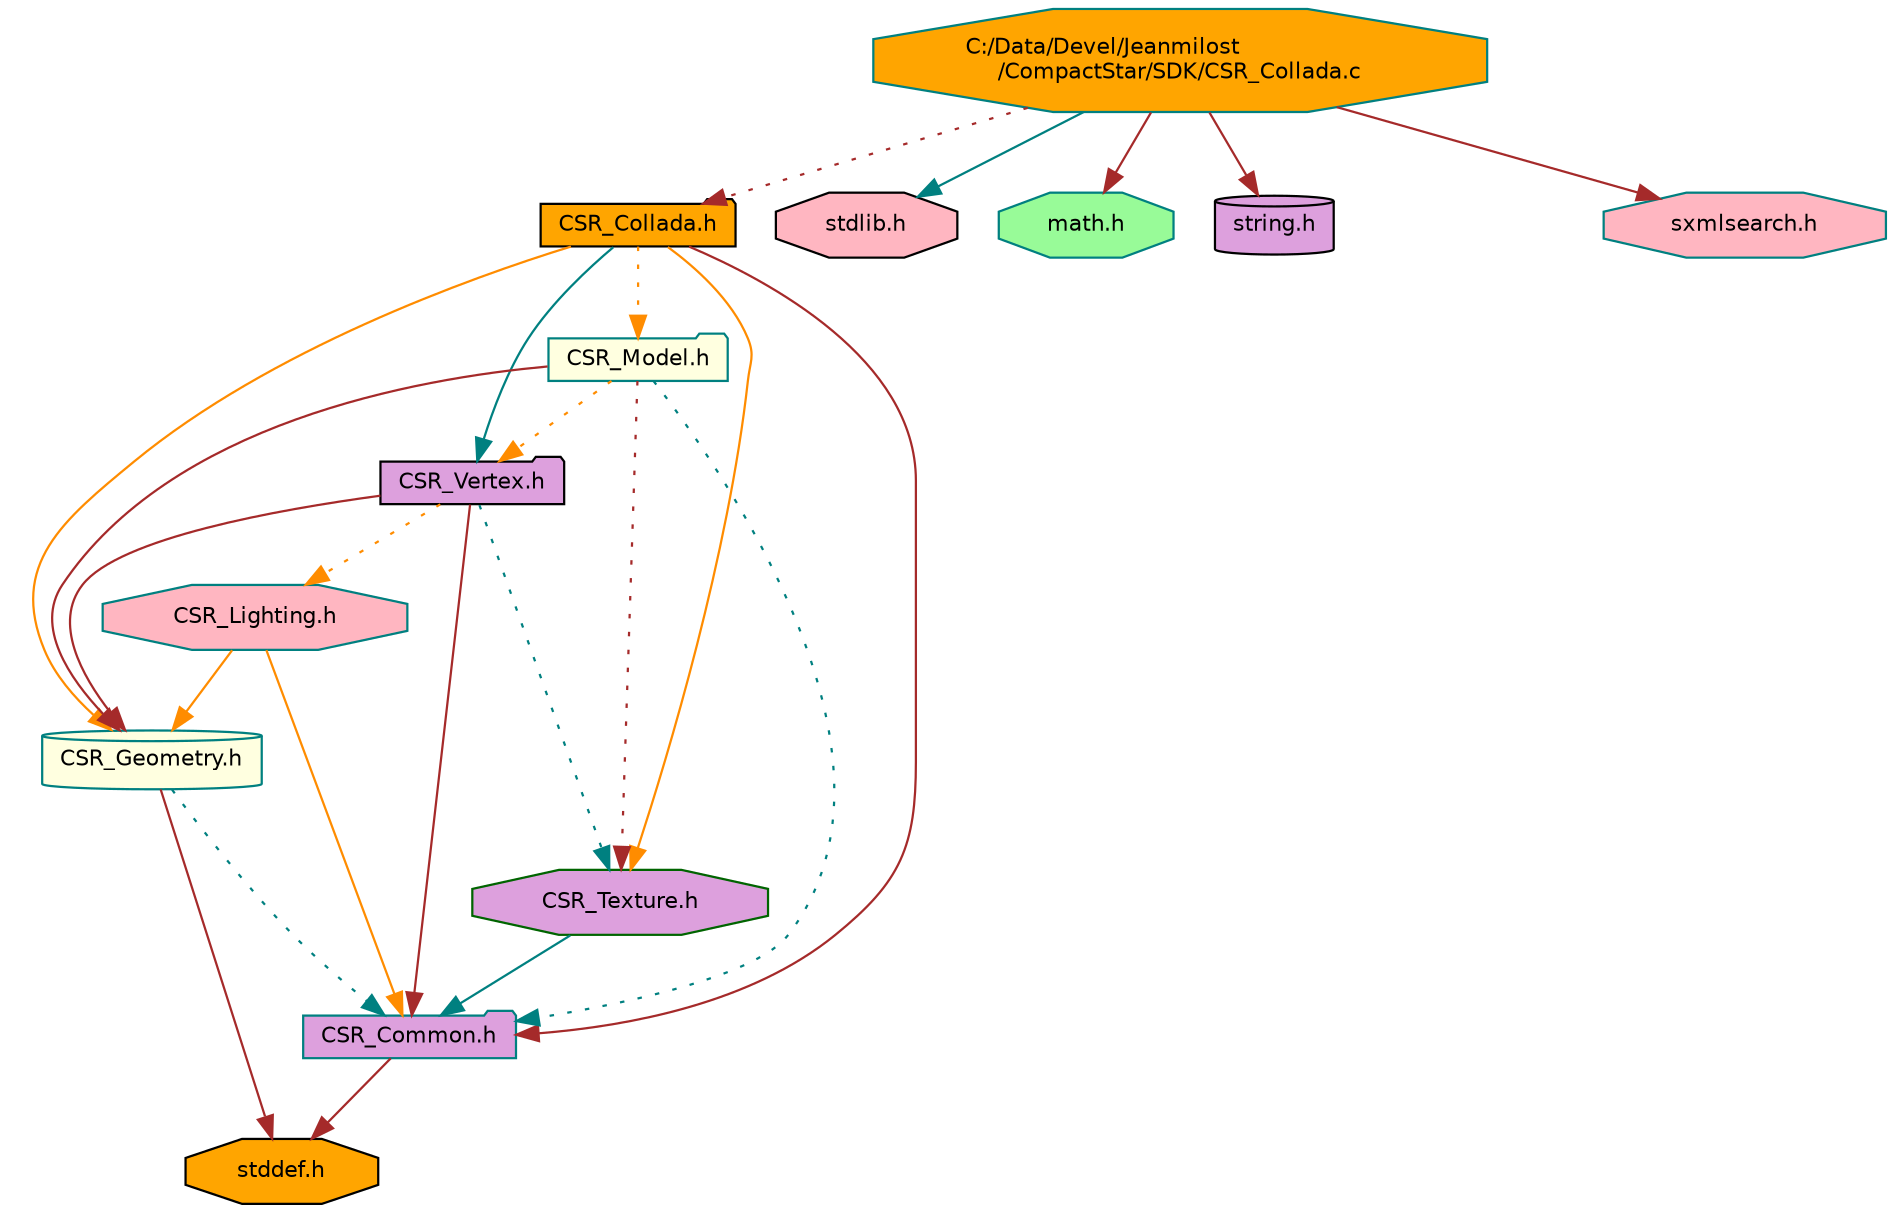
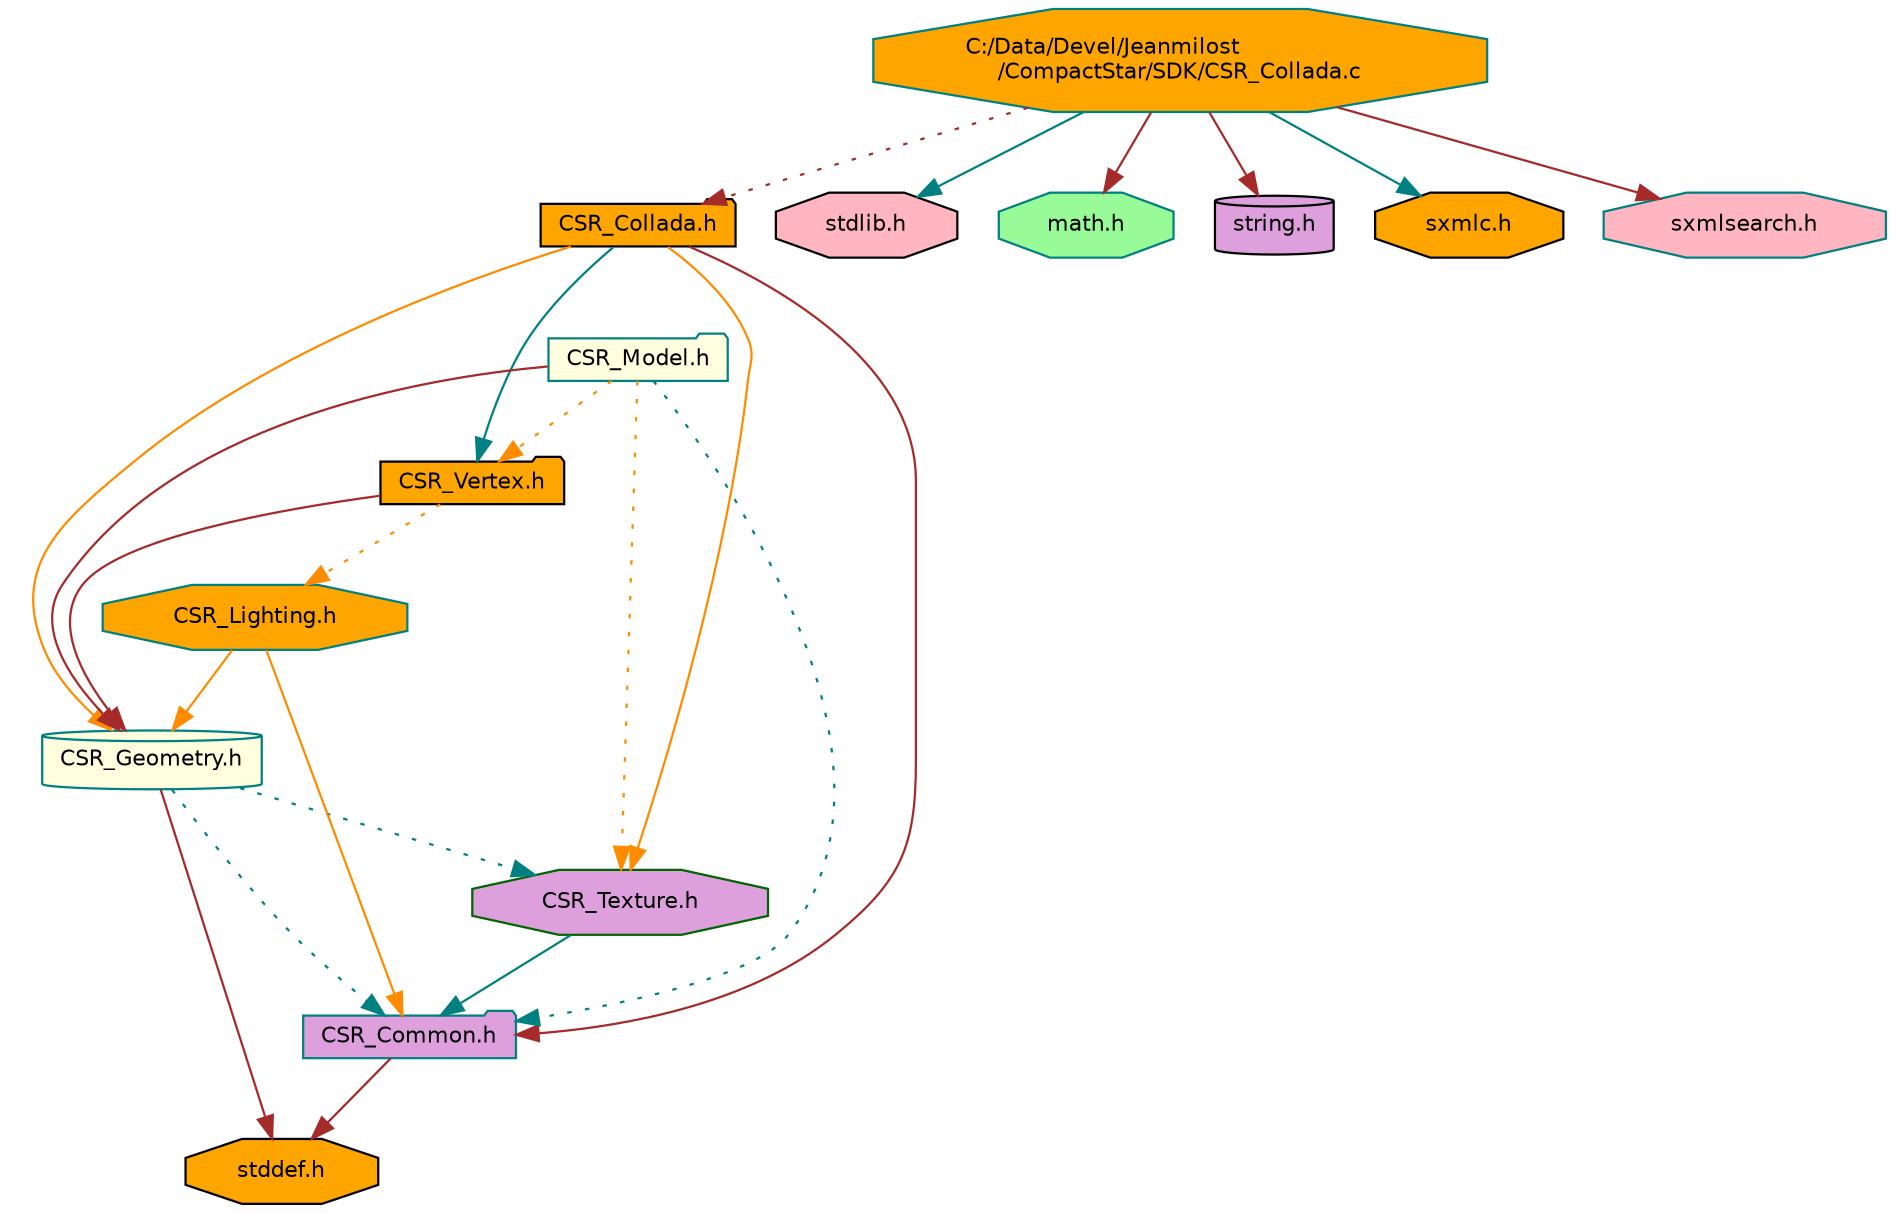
node "sxmlc.h": added
edge "CSR_Collada.h" -> "CSR_Model.h": removed
node "CSR_Vertex.h": fillcolor plum -> orange
edge "CSR_Model.h" -> "CSR_Texture.h": color brown -> darkorange
node "CSR_Lighting.h": fillcolor lightpink -> orange
edge "CSR_Vertex.h" -> "CSR_Texture.h": now "CSR_Geometry.h" -> "CSR_Texture.h"
edge "CSR_Vertex.h" -> "CSR_Common.h": removed
